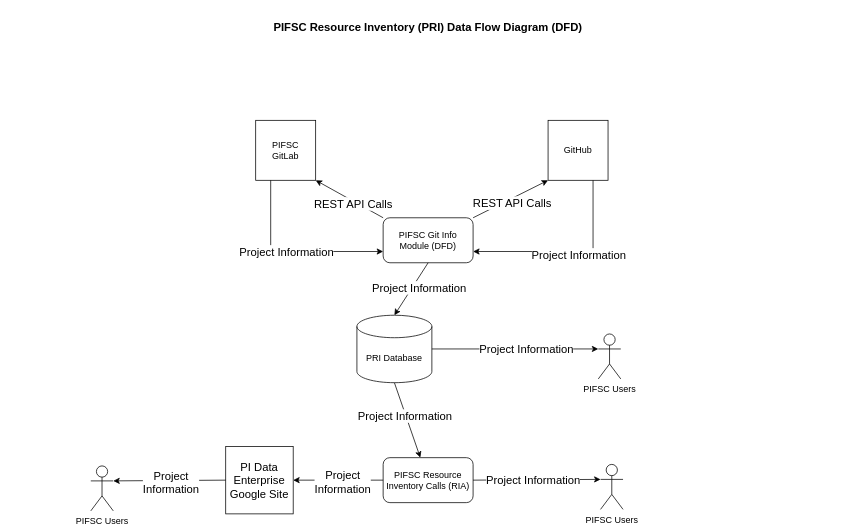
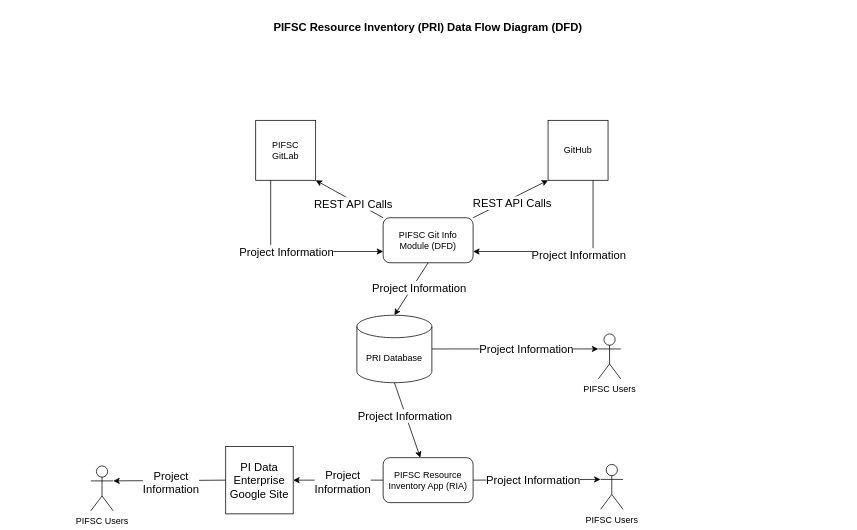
node "PIFSC Resource Inventory Calls (RIA)": label "PIFSC Resource Inventory Calls (RIA)" -> "PIFSC Resource Inventory App (RIA)"
